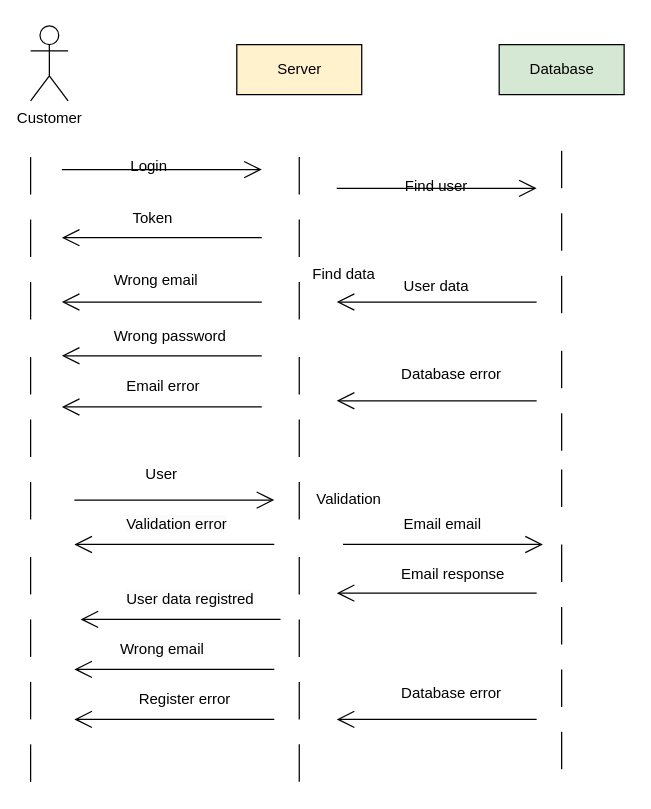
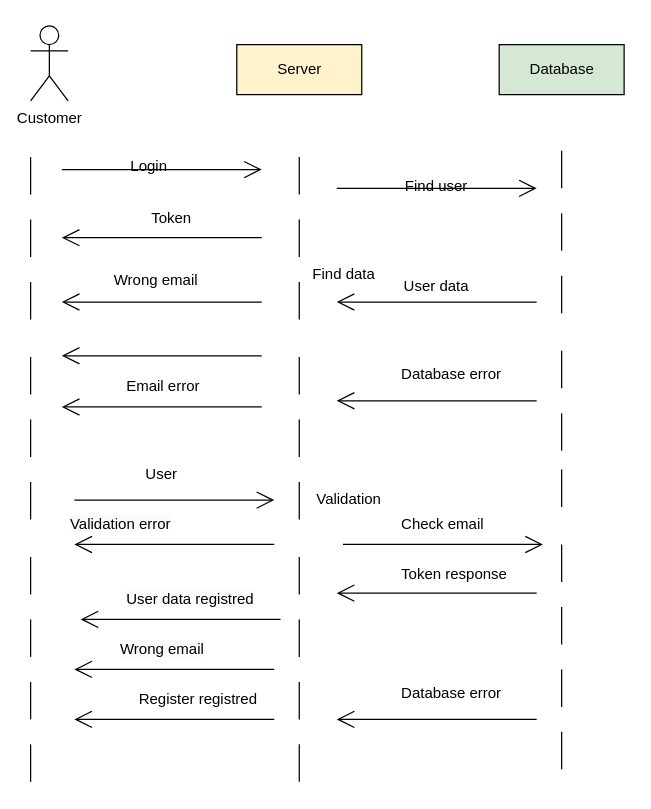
node "Token": moved (187, 226) -> (206, 226)
node "Wrong password": removed
node "Email email": label "Email email" -> "Check email"
node "Validation error": moved (181, 532) -> (124, 532)
node "Email response": label "Email response" -> "Token response"
node "Register error": label "Register error" -> "Register registred"
